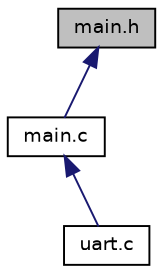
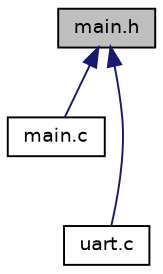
edge "uart.c" -> "main.c": now "uart.c" -> "main.h"
